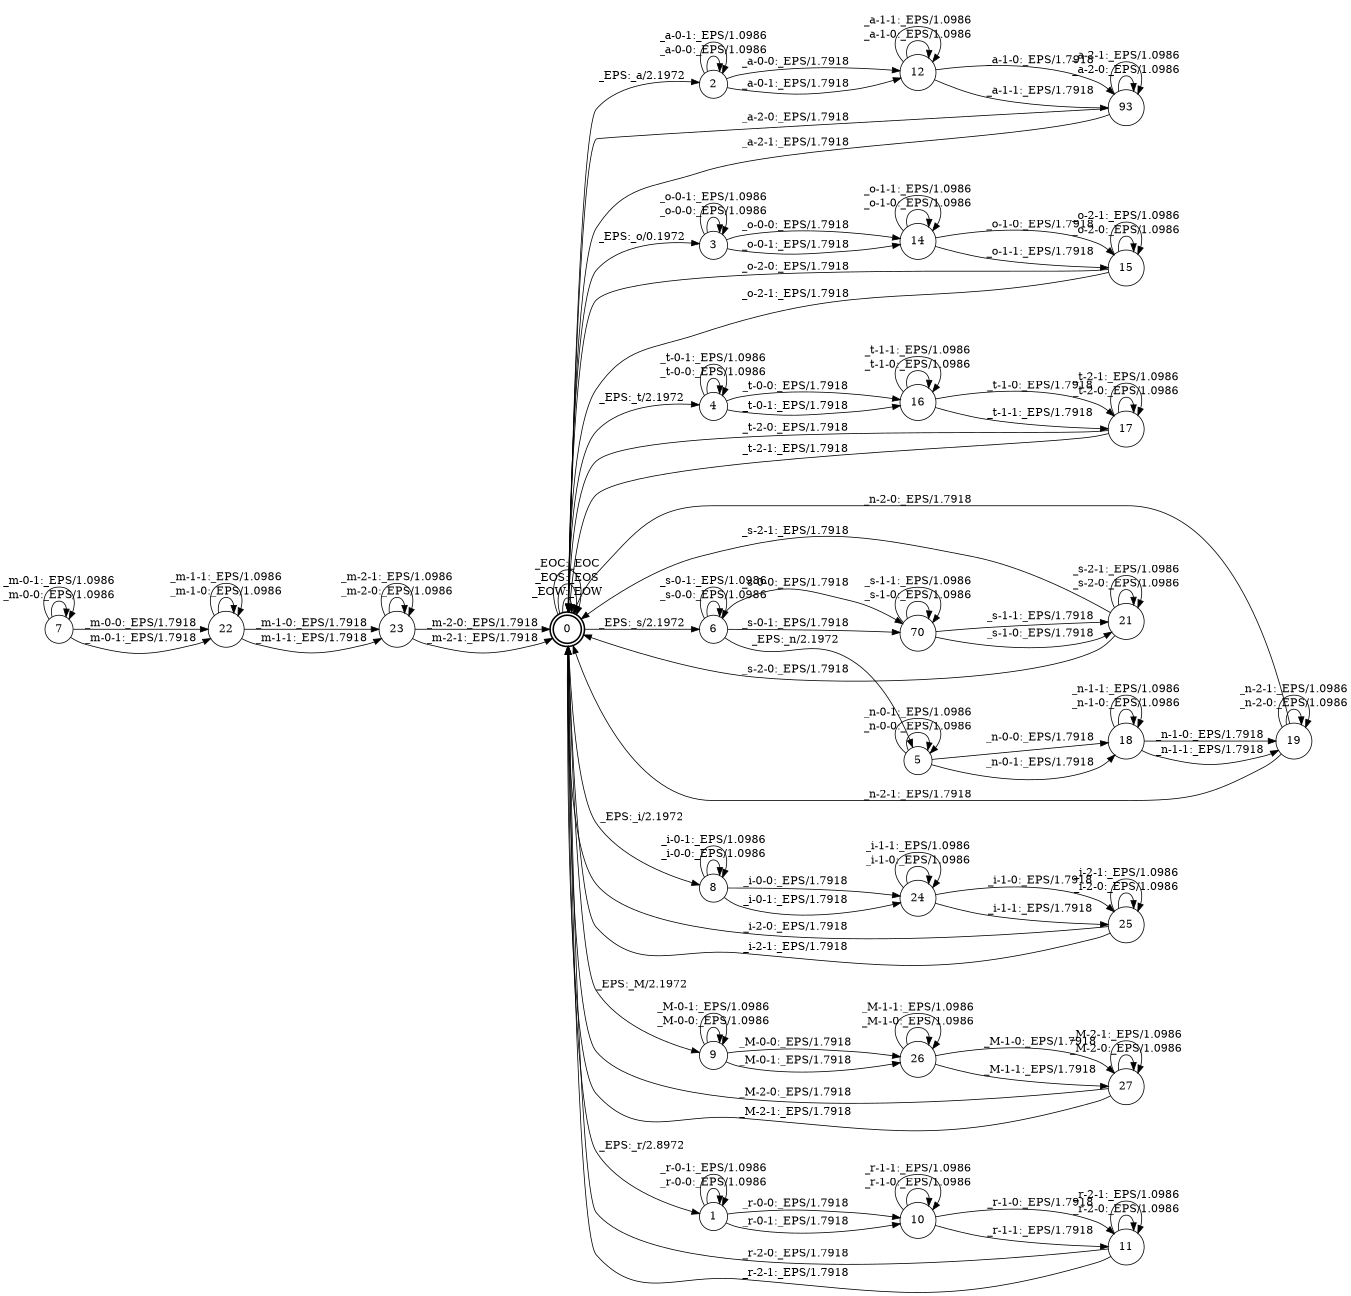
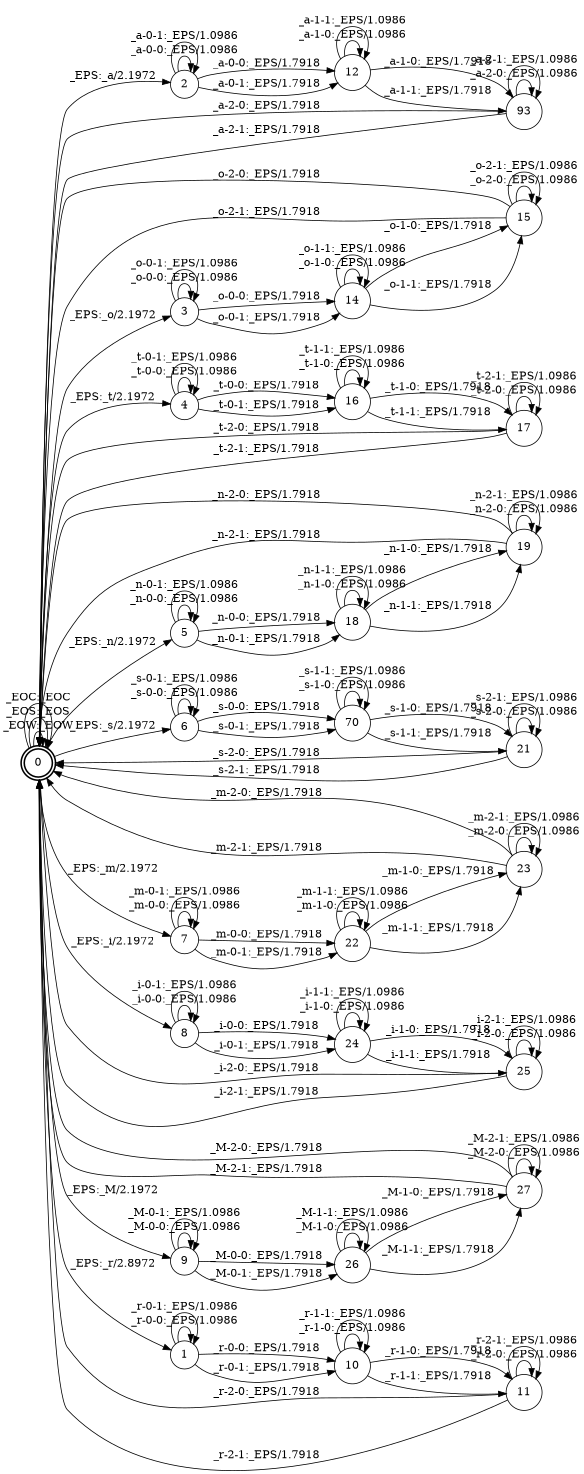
edge "0" -> "3": label "_EPS:_o/0.1972" -> "_EPS:_o/2.1972"
edge "6" -> "5": now "0" -> "5"
edge "0" -> "7": added, label "_EPS:_m/2.1972"
